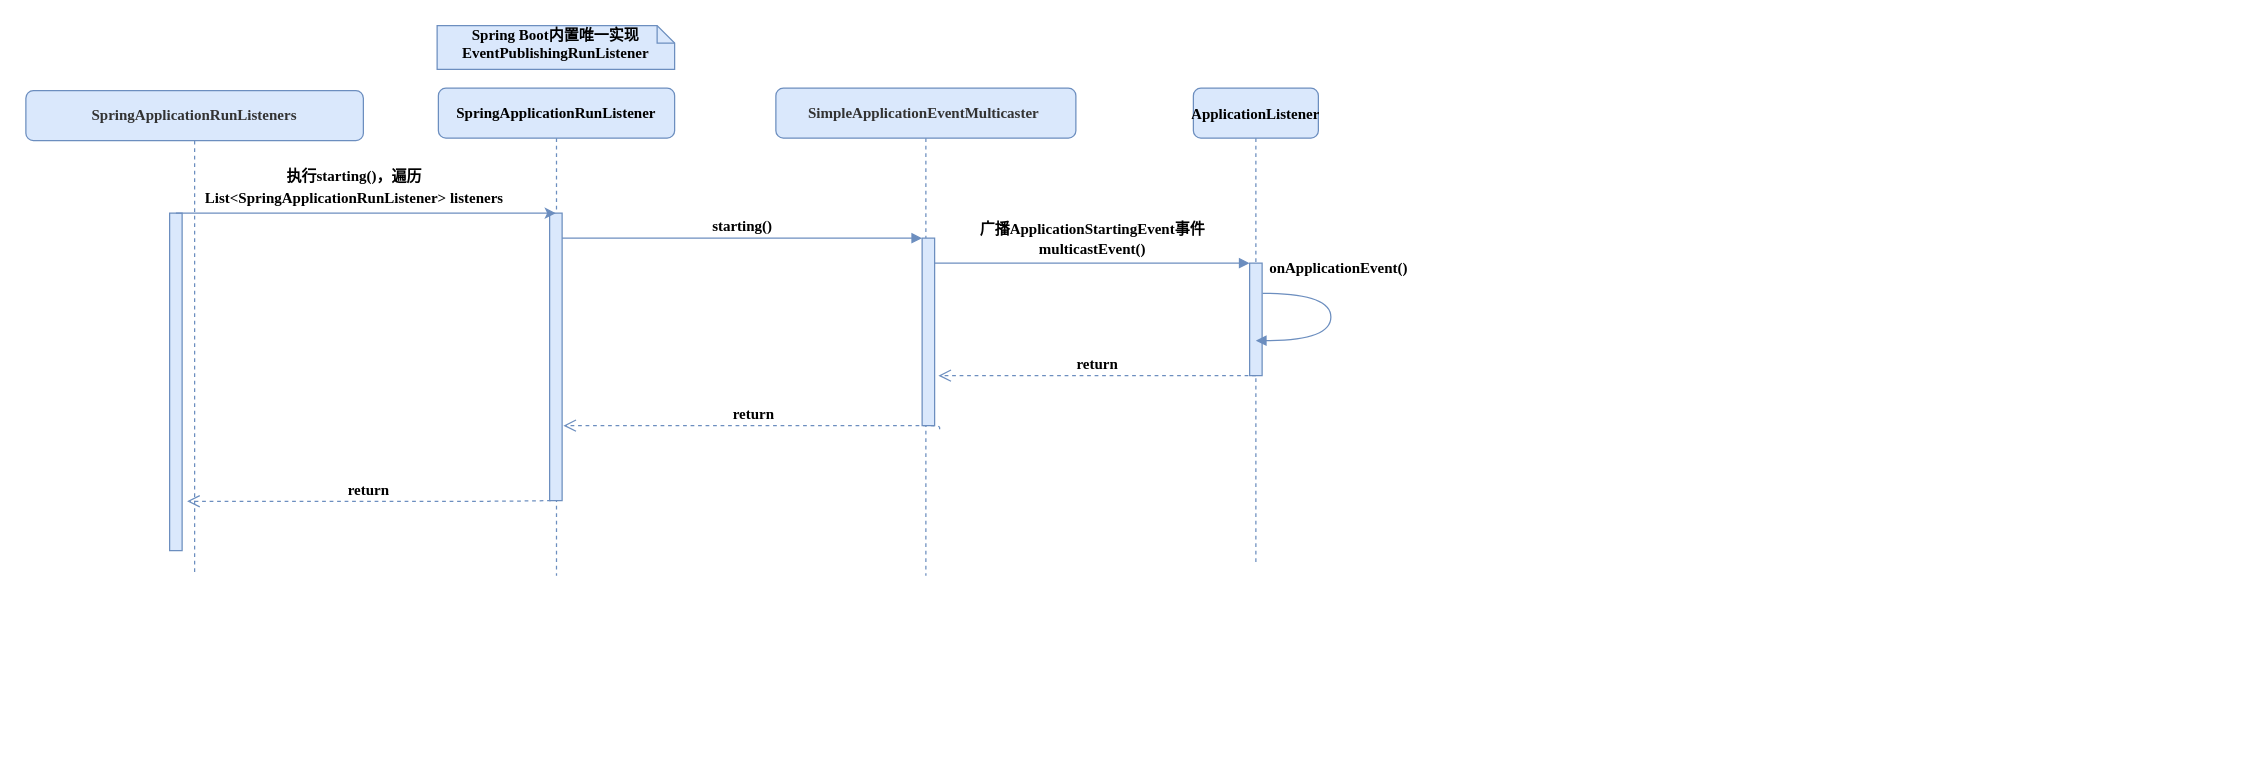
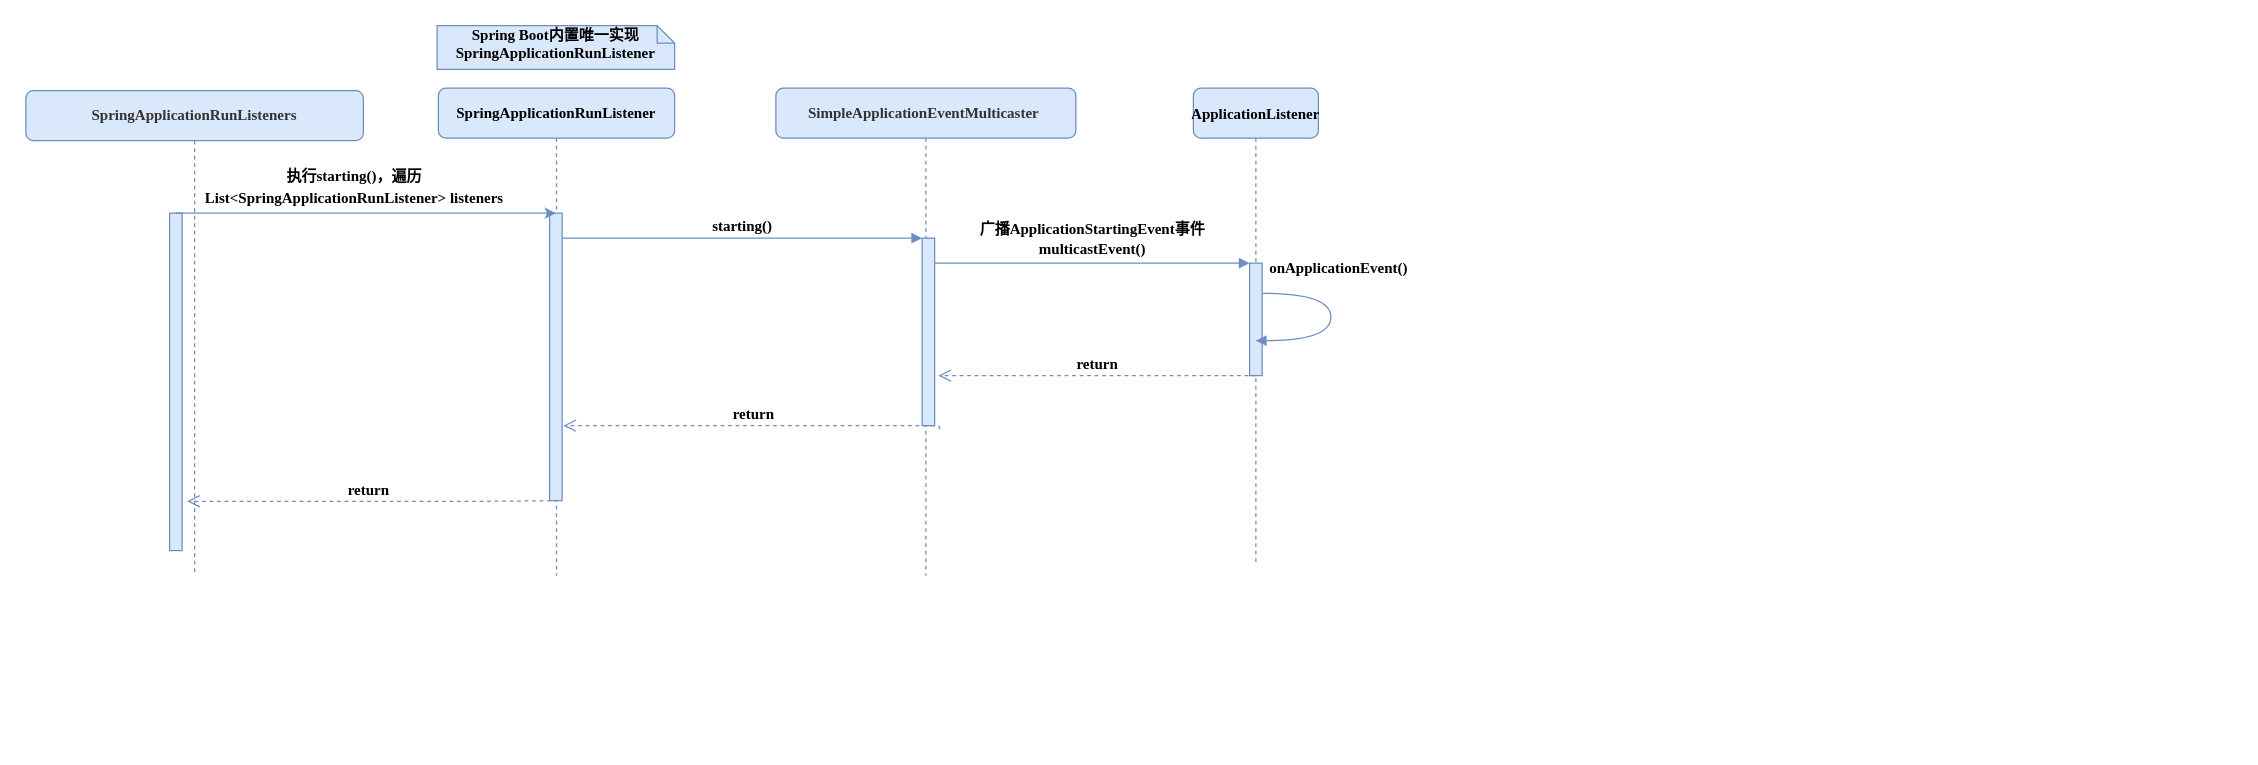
node "Spring Boot内置唯一实现EventPublishingRunListener": label "Spring Boot内置唯一实现EventPublishingRunListener" -> "Spring Boot内置唯一实现SpringApplicationRunListener"
